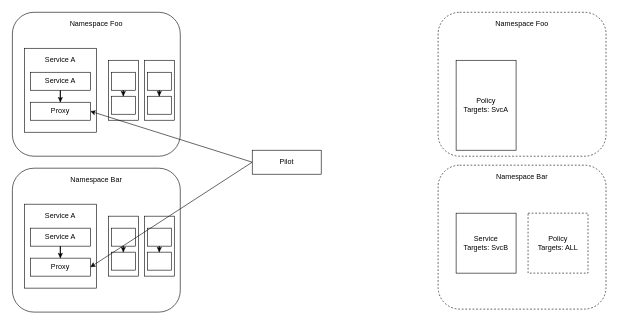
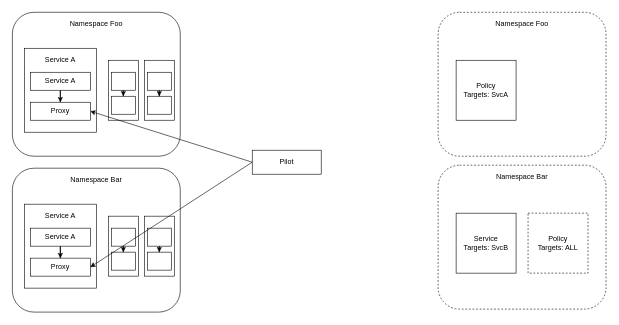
node "Policy Targets: SvcA": size 60x90 -> 60x60
